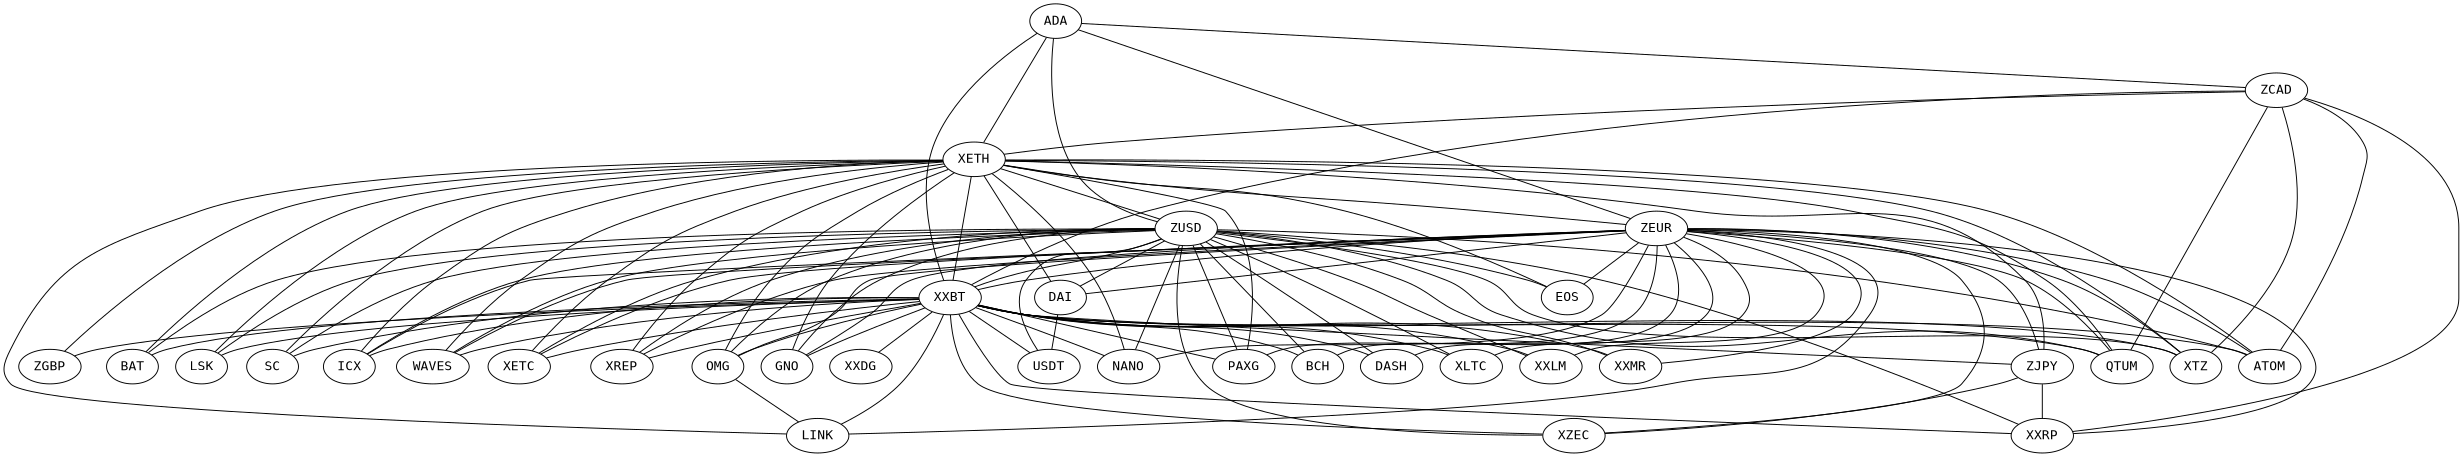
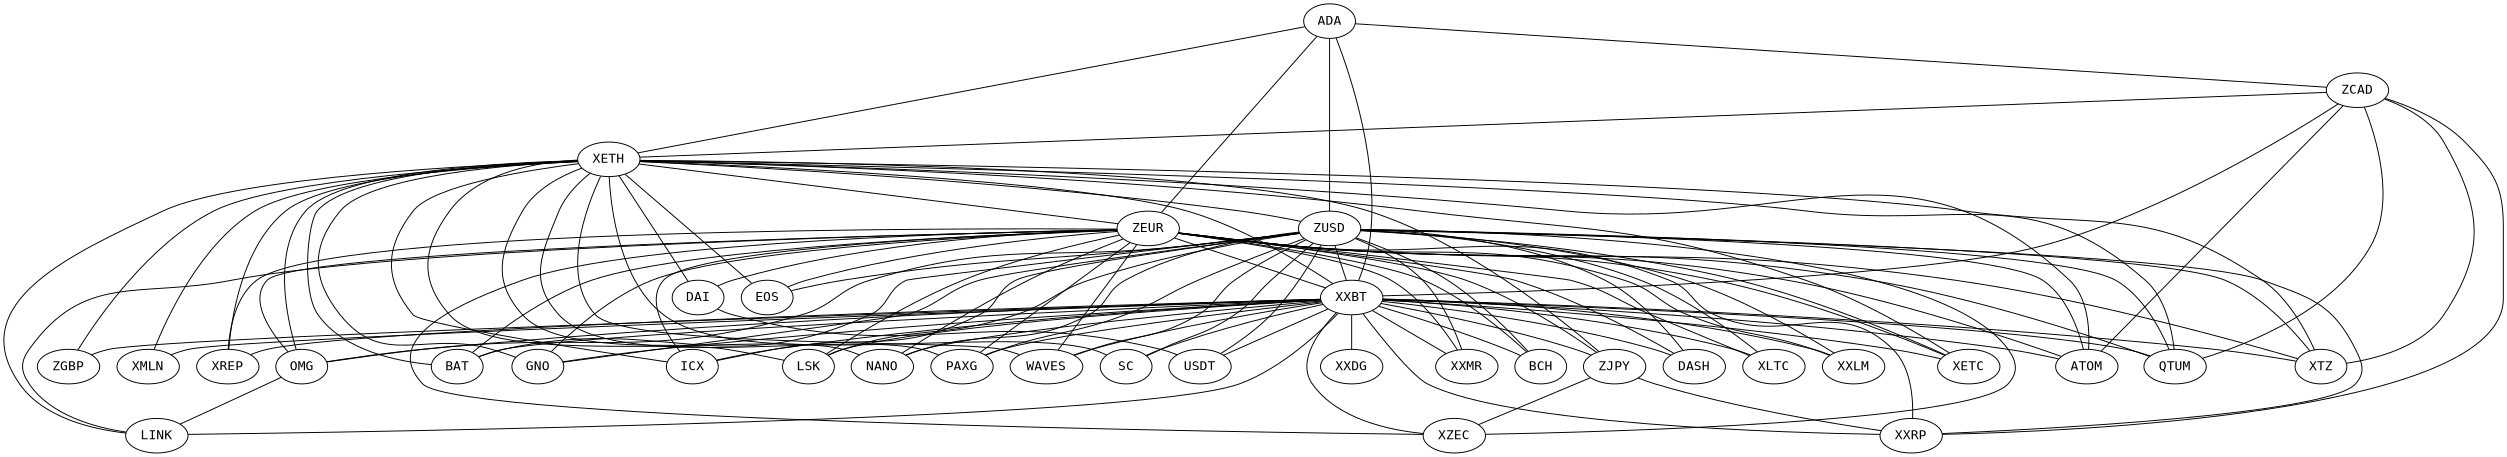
edge "ZUSD" -- "XREP": removed
edge "ZEUR" -- "BAT": added
edge "ZUSD" -- "DAI": removed
edge "ZEUR" -- "LSK": added
node "XMLN": added
